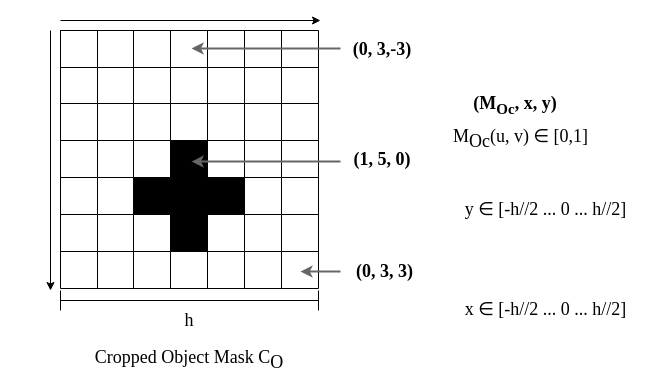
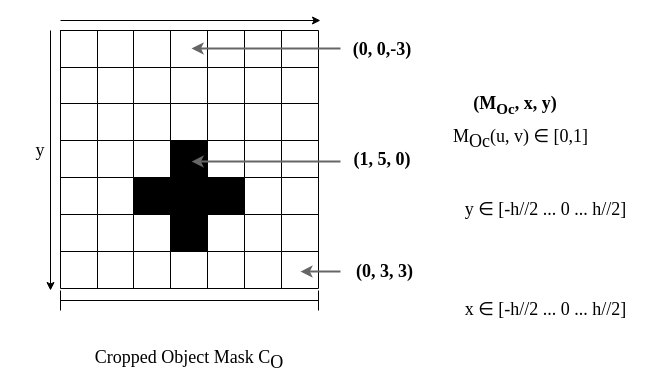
node "(0, 3,-3)": label "(0, 3,-3)" -> "(0, 0,-3)"
node "y": added
node "h": removed
